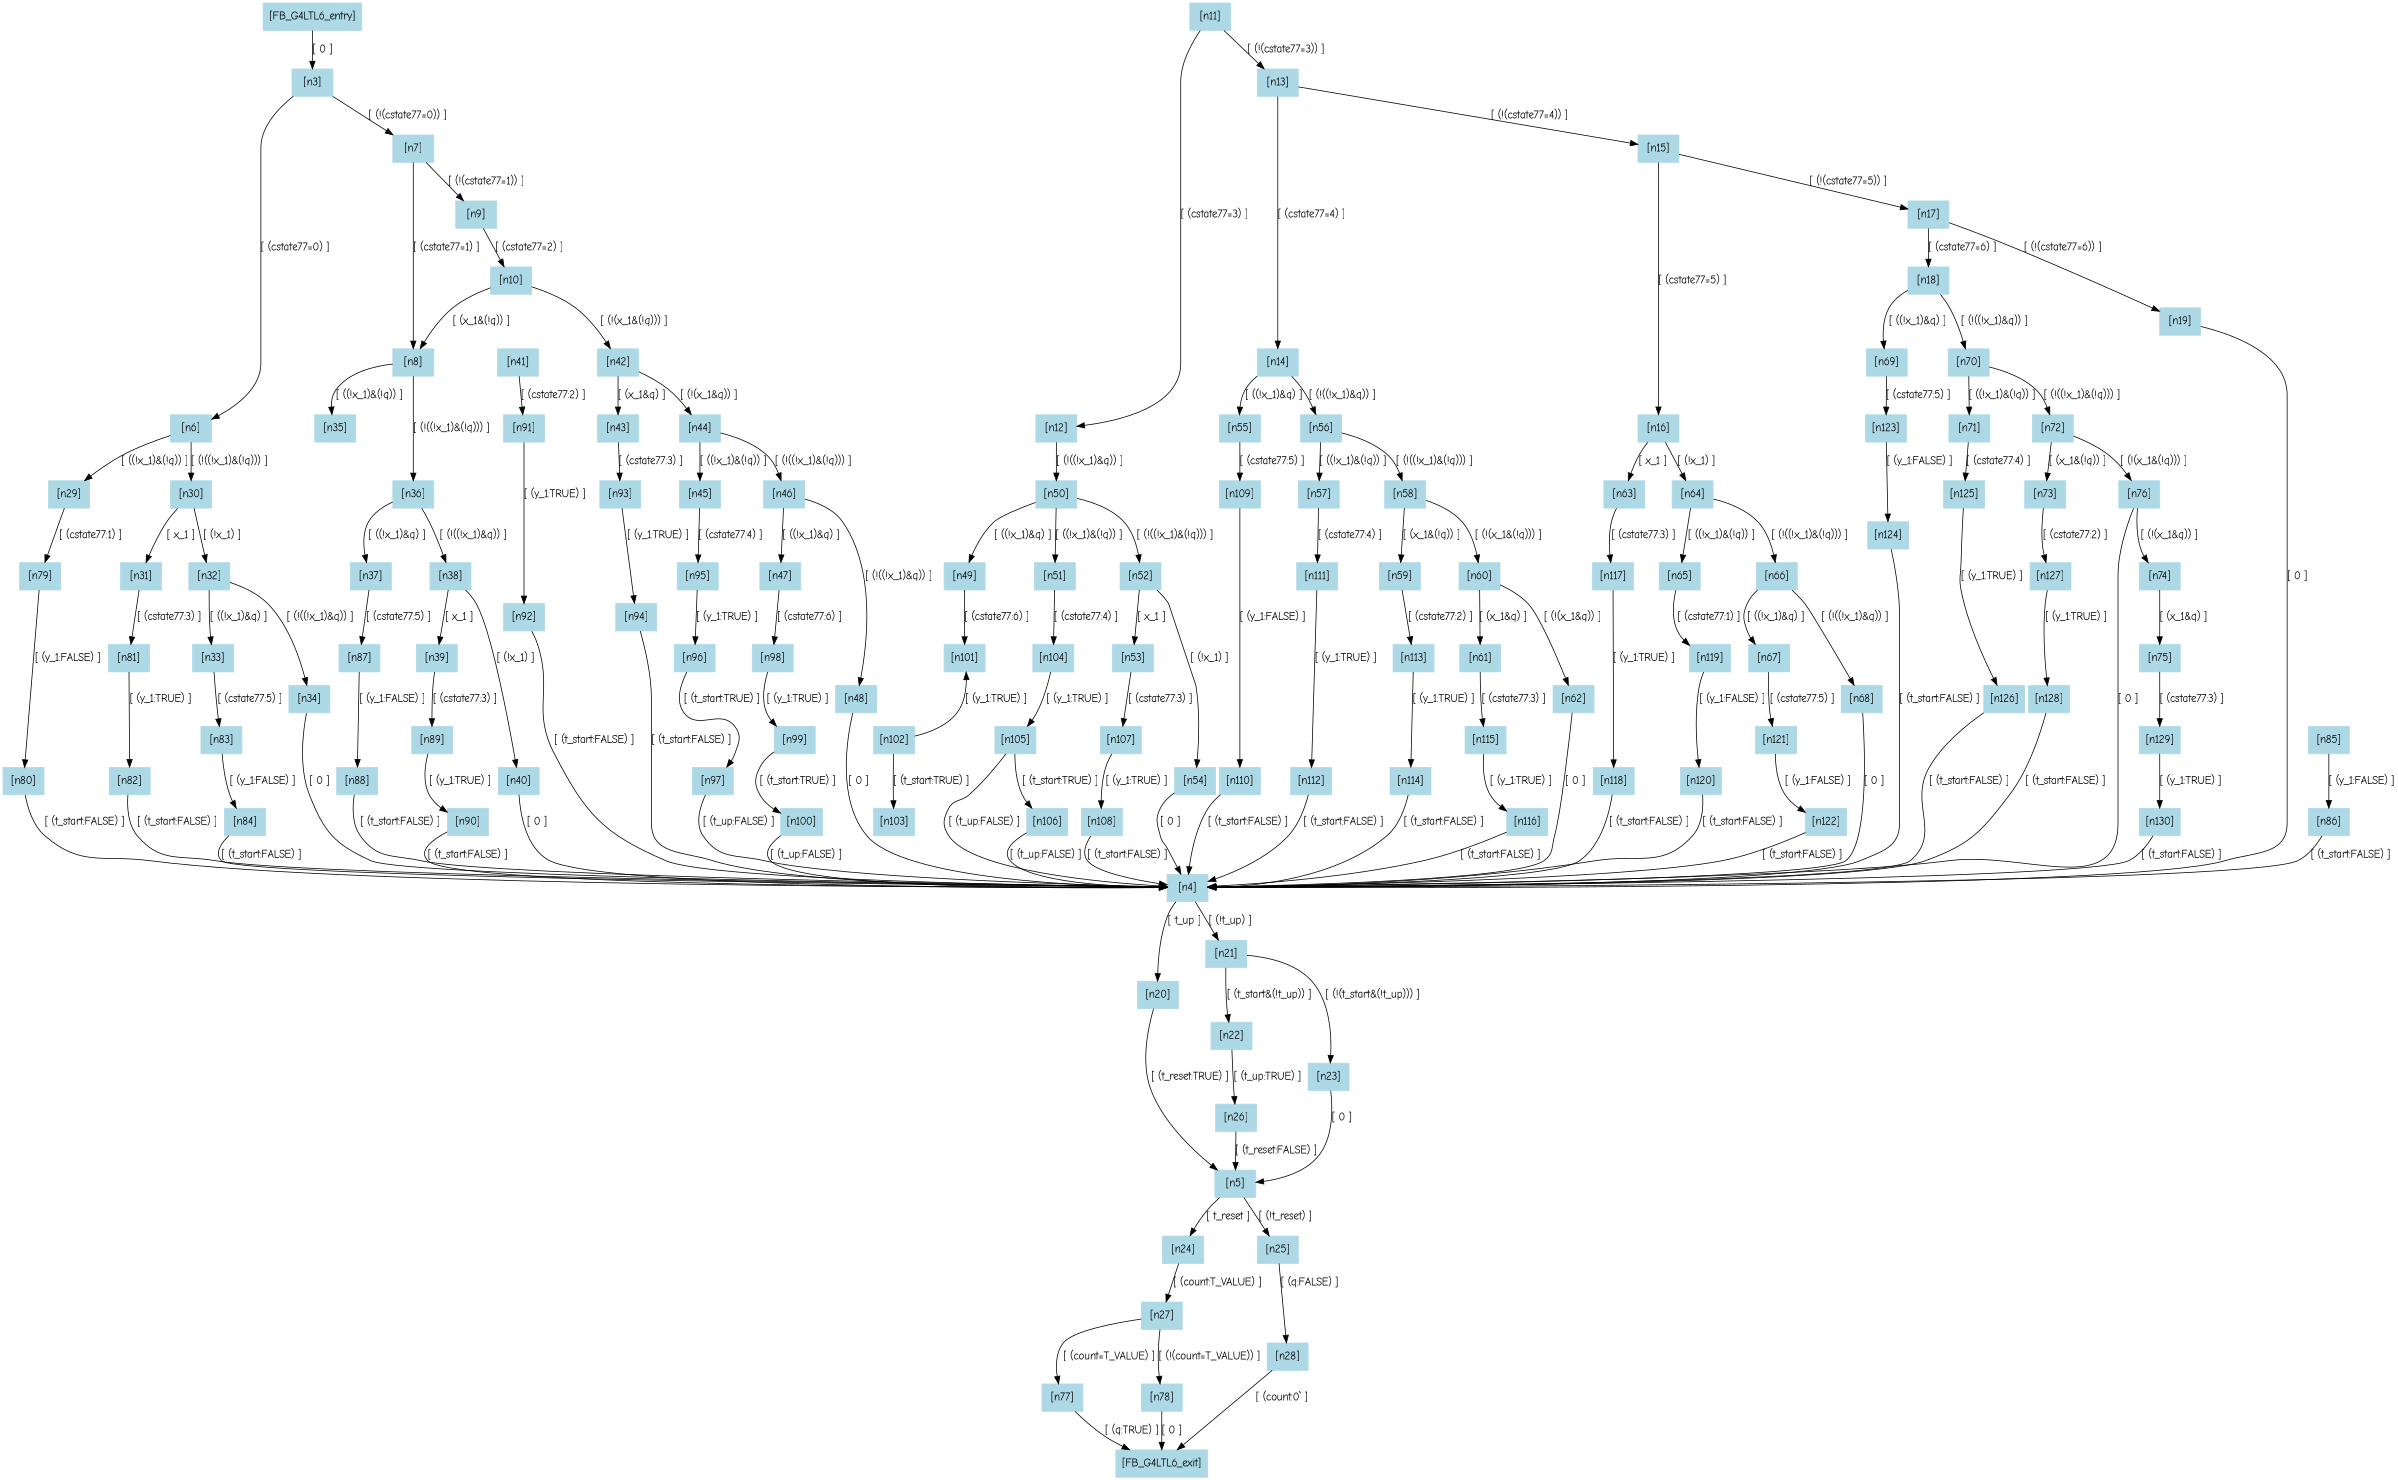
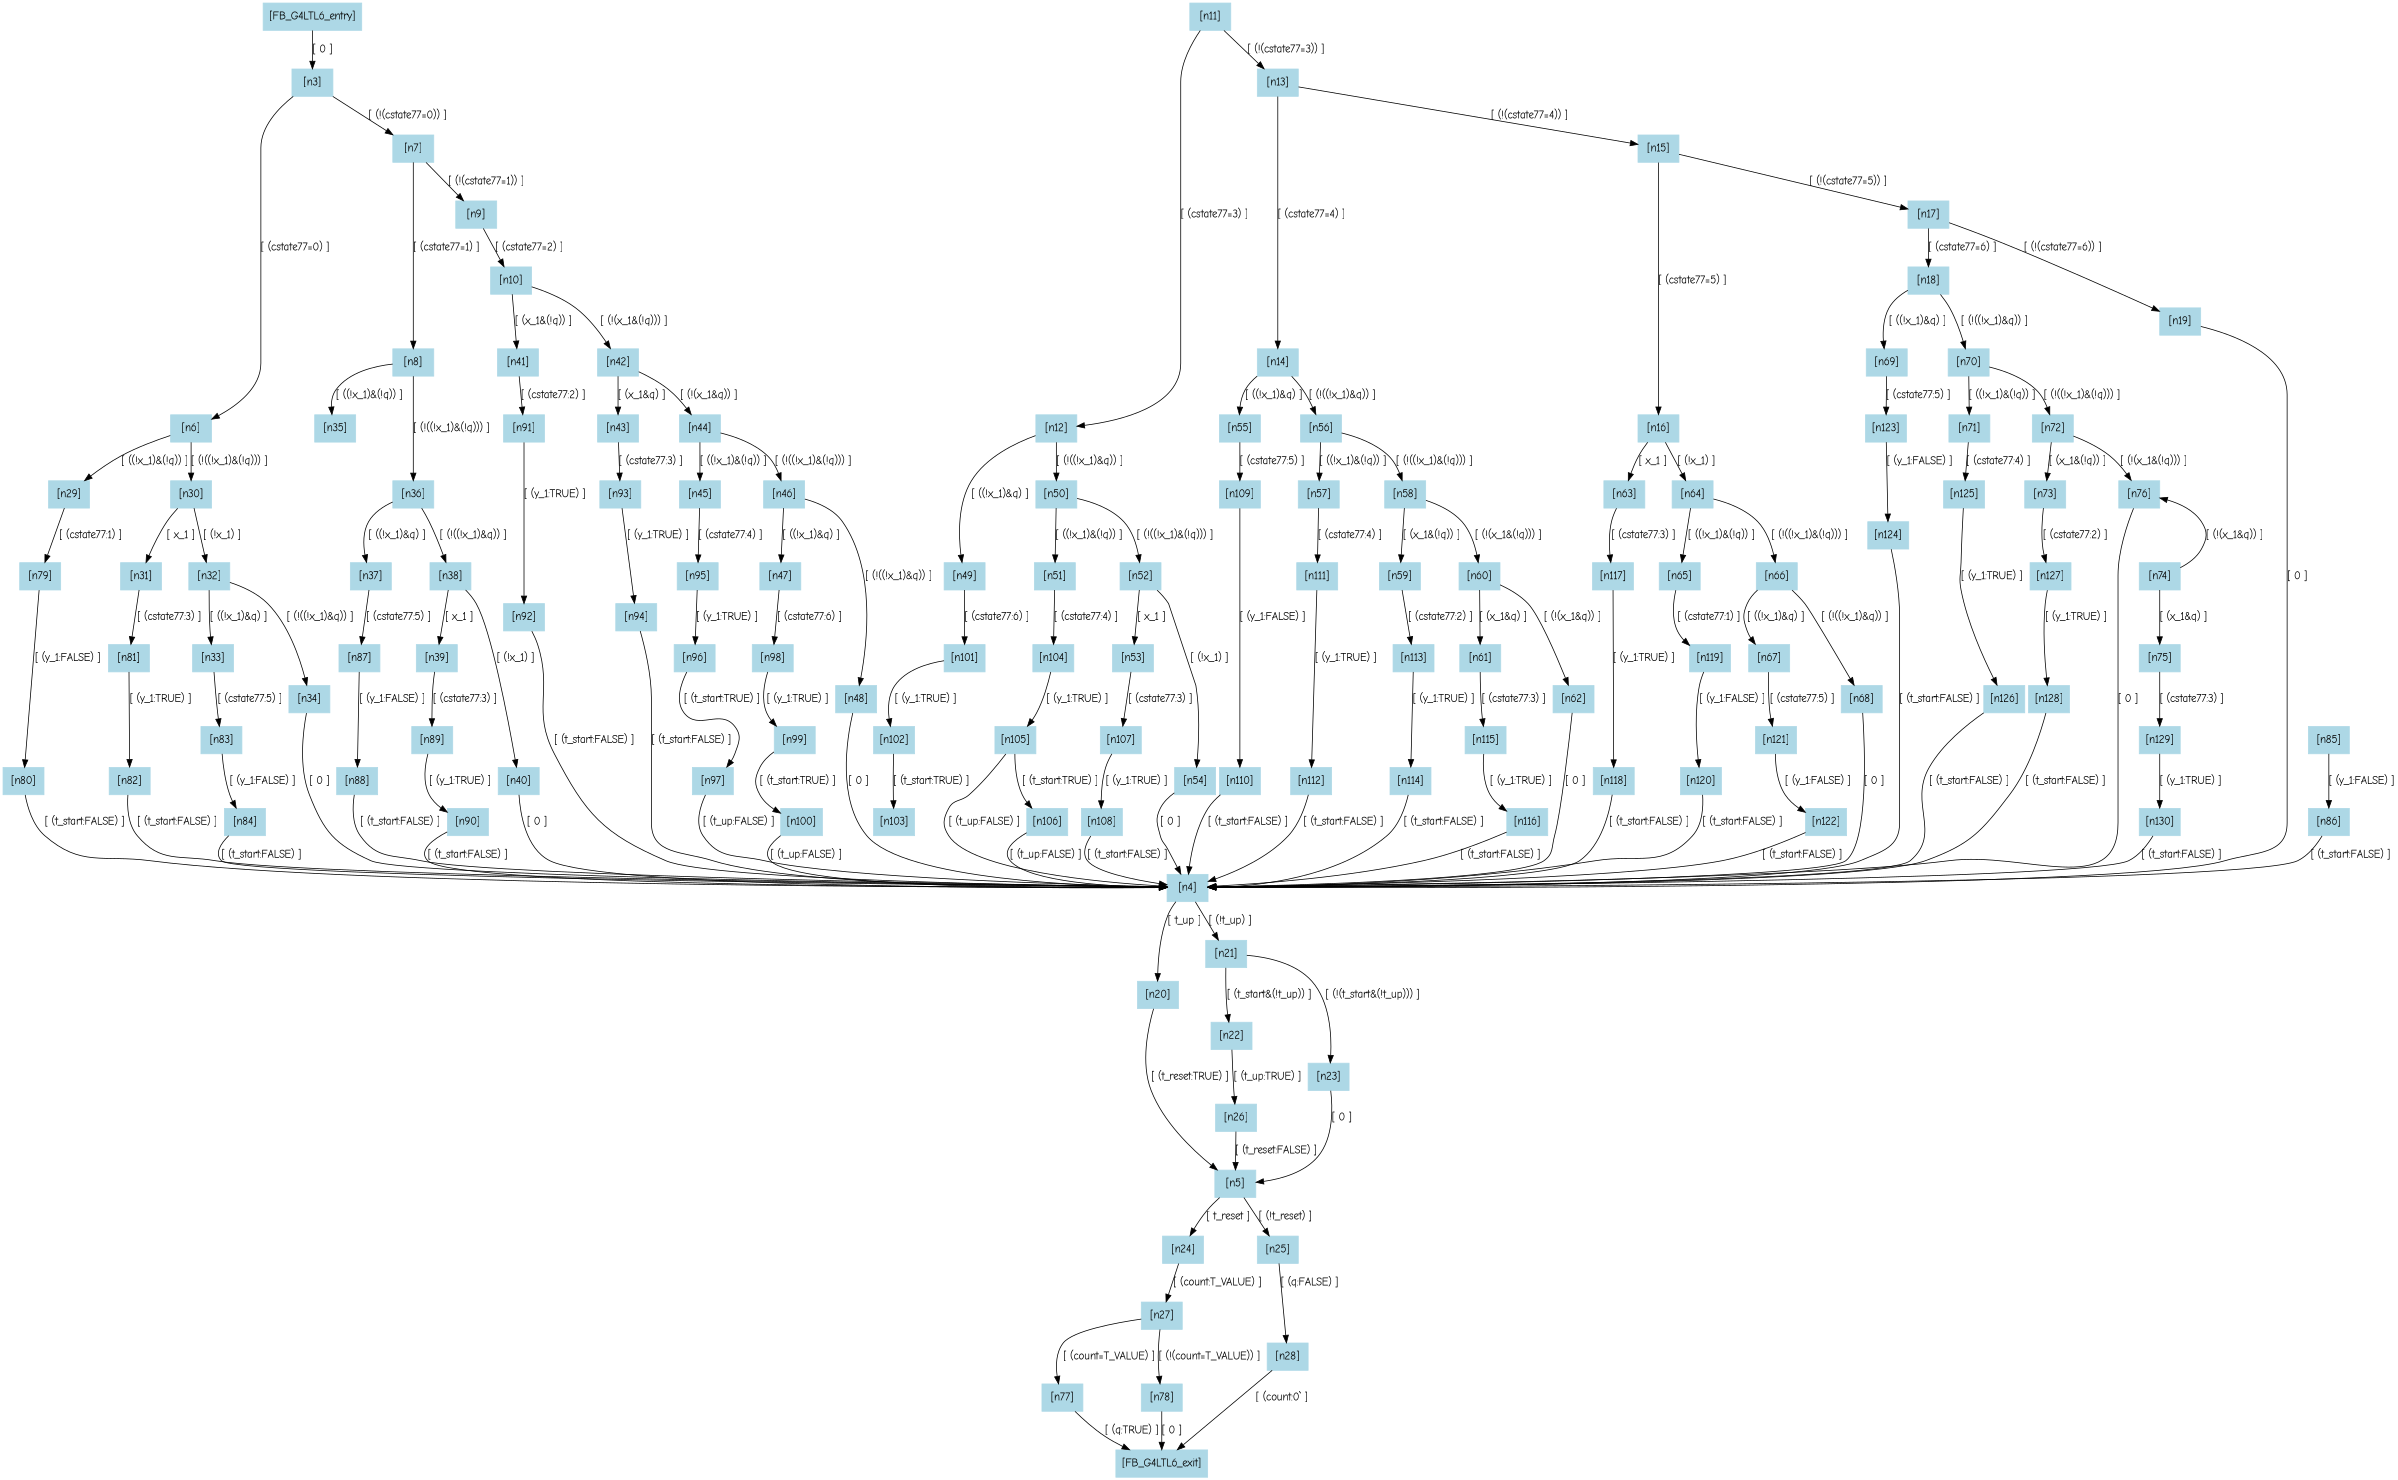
edge "[n10]" -> "[n8]": now "[n10]" -> "[n41]"
edge "[n50]" -> "[n49]": now "[n12]" -> "[n49]"
edge "[n76]" -> "[n74]": reversed
edge "[n102]" -> "[n101]": reversed
